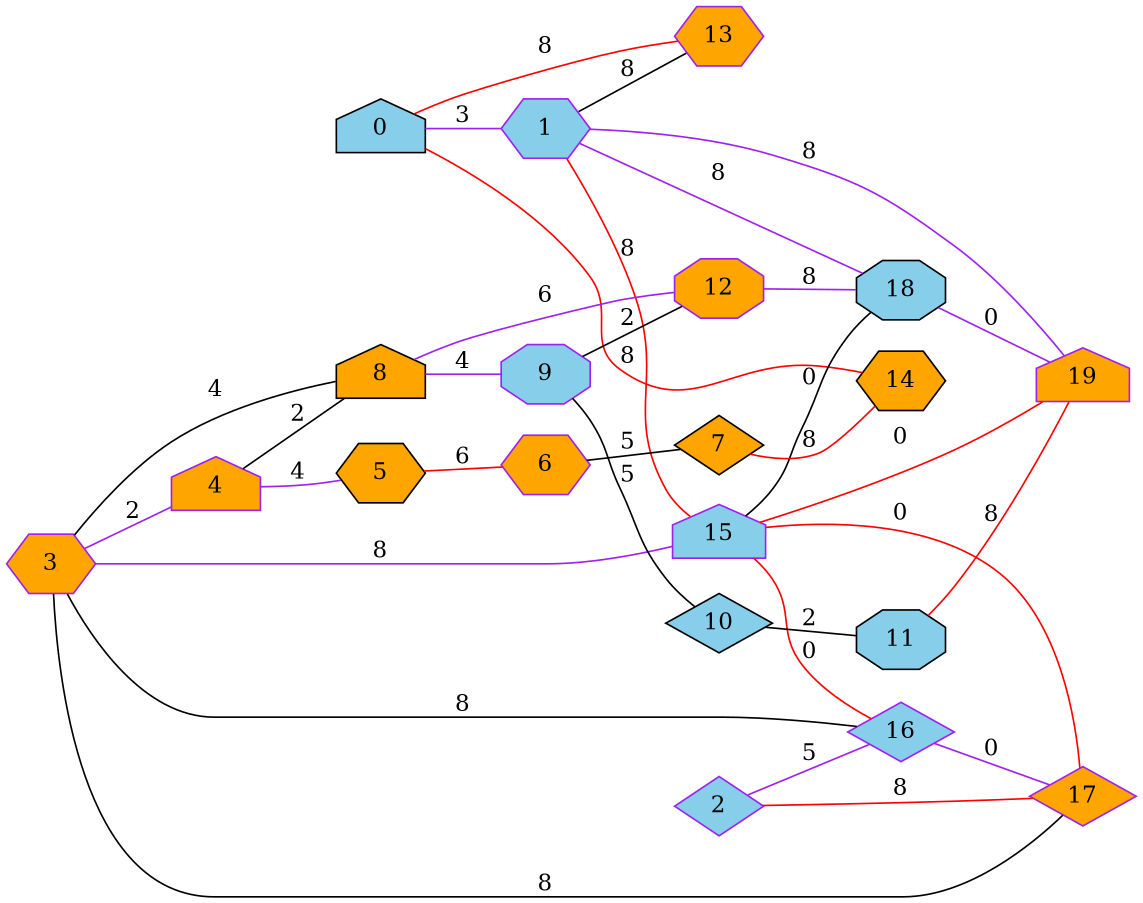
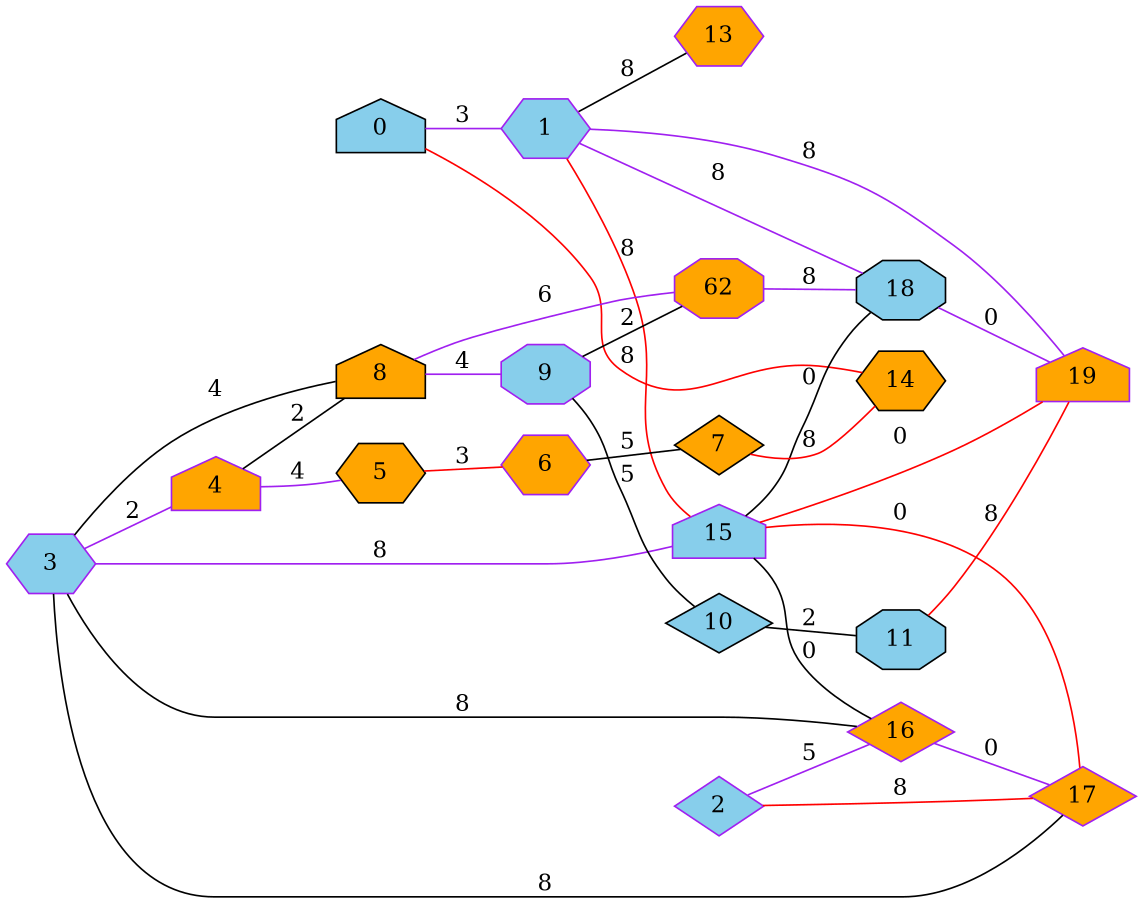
edge "13" -- "0": removed, label "8"
node "12": label "12" -> "62"
edge "6" -- "5": label "6" -> "3"
node "3": fillcolor orange -> skyblue
edge "15" -- "16": color red -> black
node "16": fillcolor skyblue -> orange
